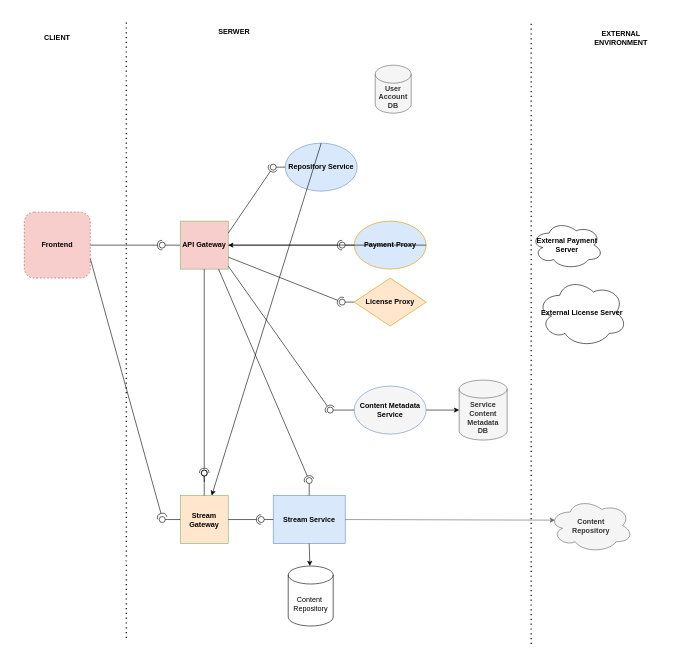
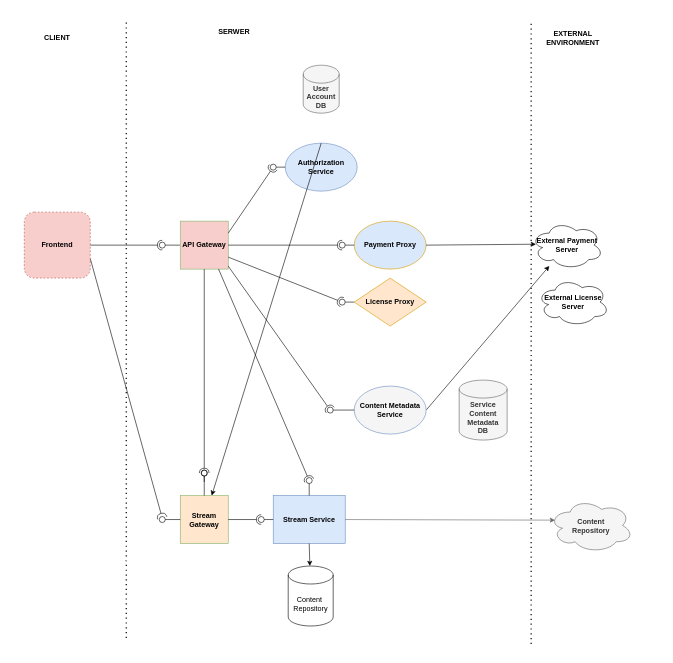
node "EXTERNAL ENVIRONMENT": moved (621, 38) -> (573, 38)
node "User Account DB": moved (393, 89) -> (321, 89)
node "Repository Service": label "Repository Service" -> "Authorization Service"
edge "Payment Proxy" -> "API Gateway": now "Payment Proxy" -> "External Payment Server"
node "External License Server": size 90x69 -> 72x48
edge "Content Metadata Service" -> "Service Content Metadata DB": now "Content Metadata Service" -> "External Payment Server"
